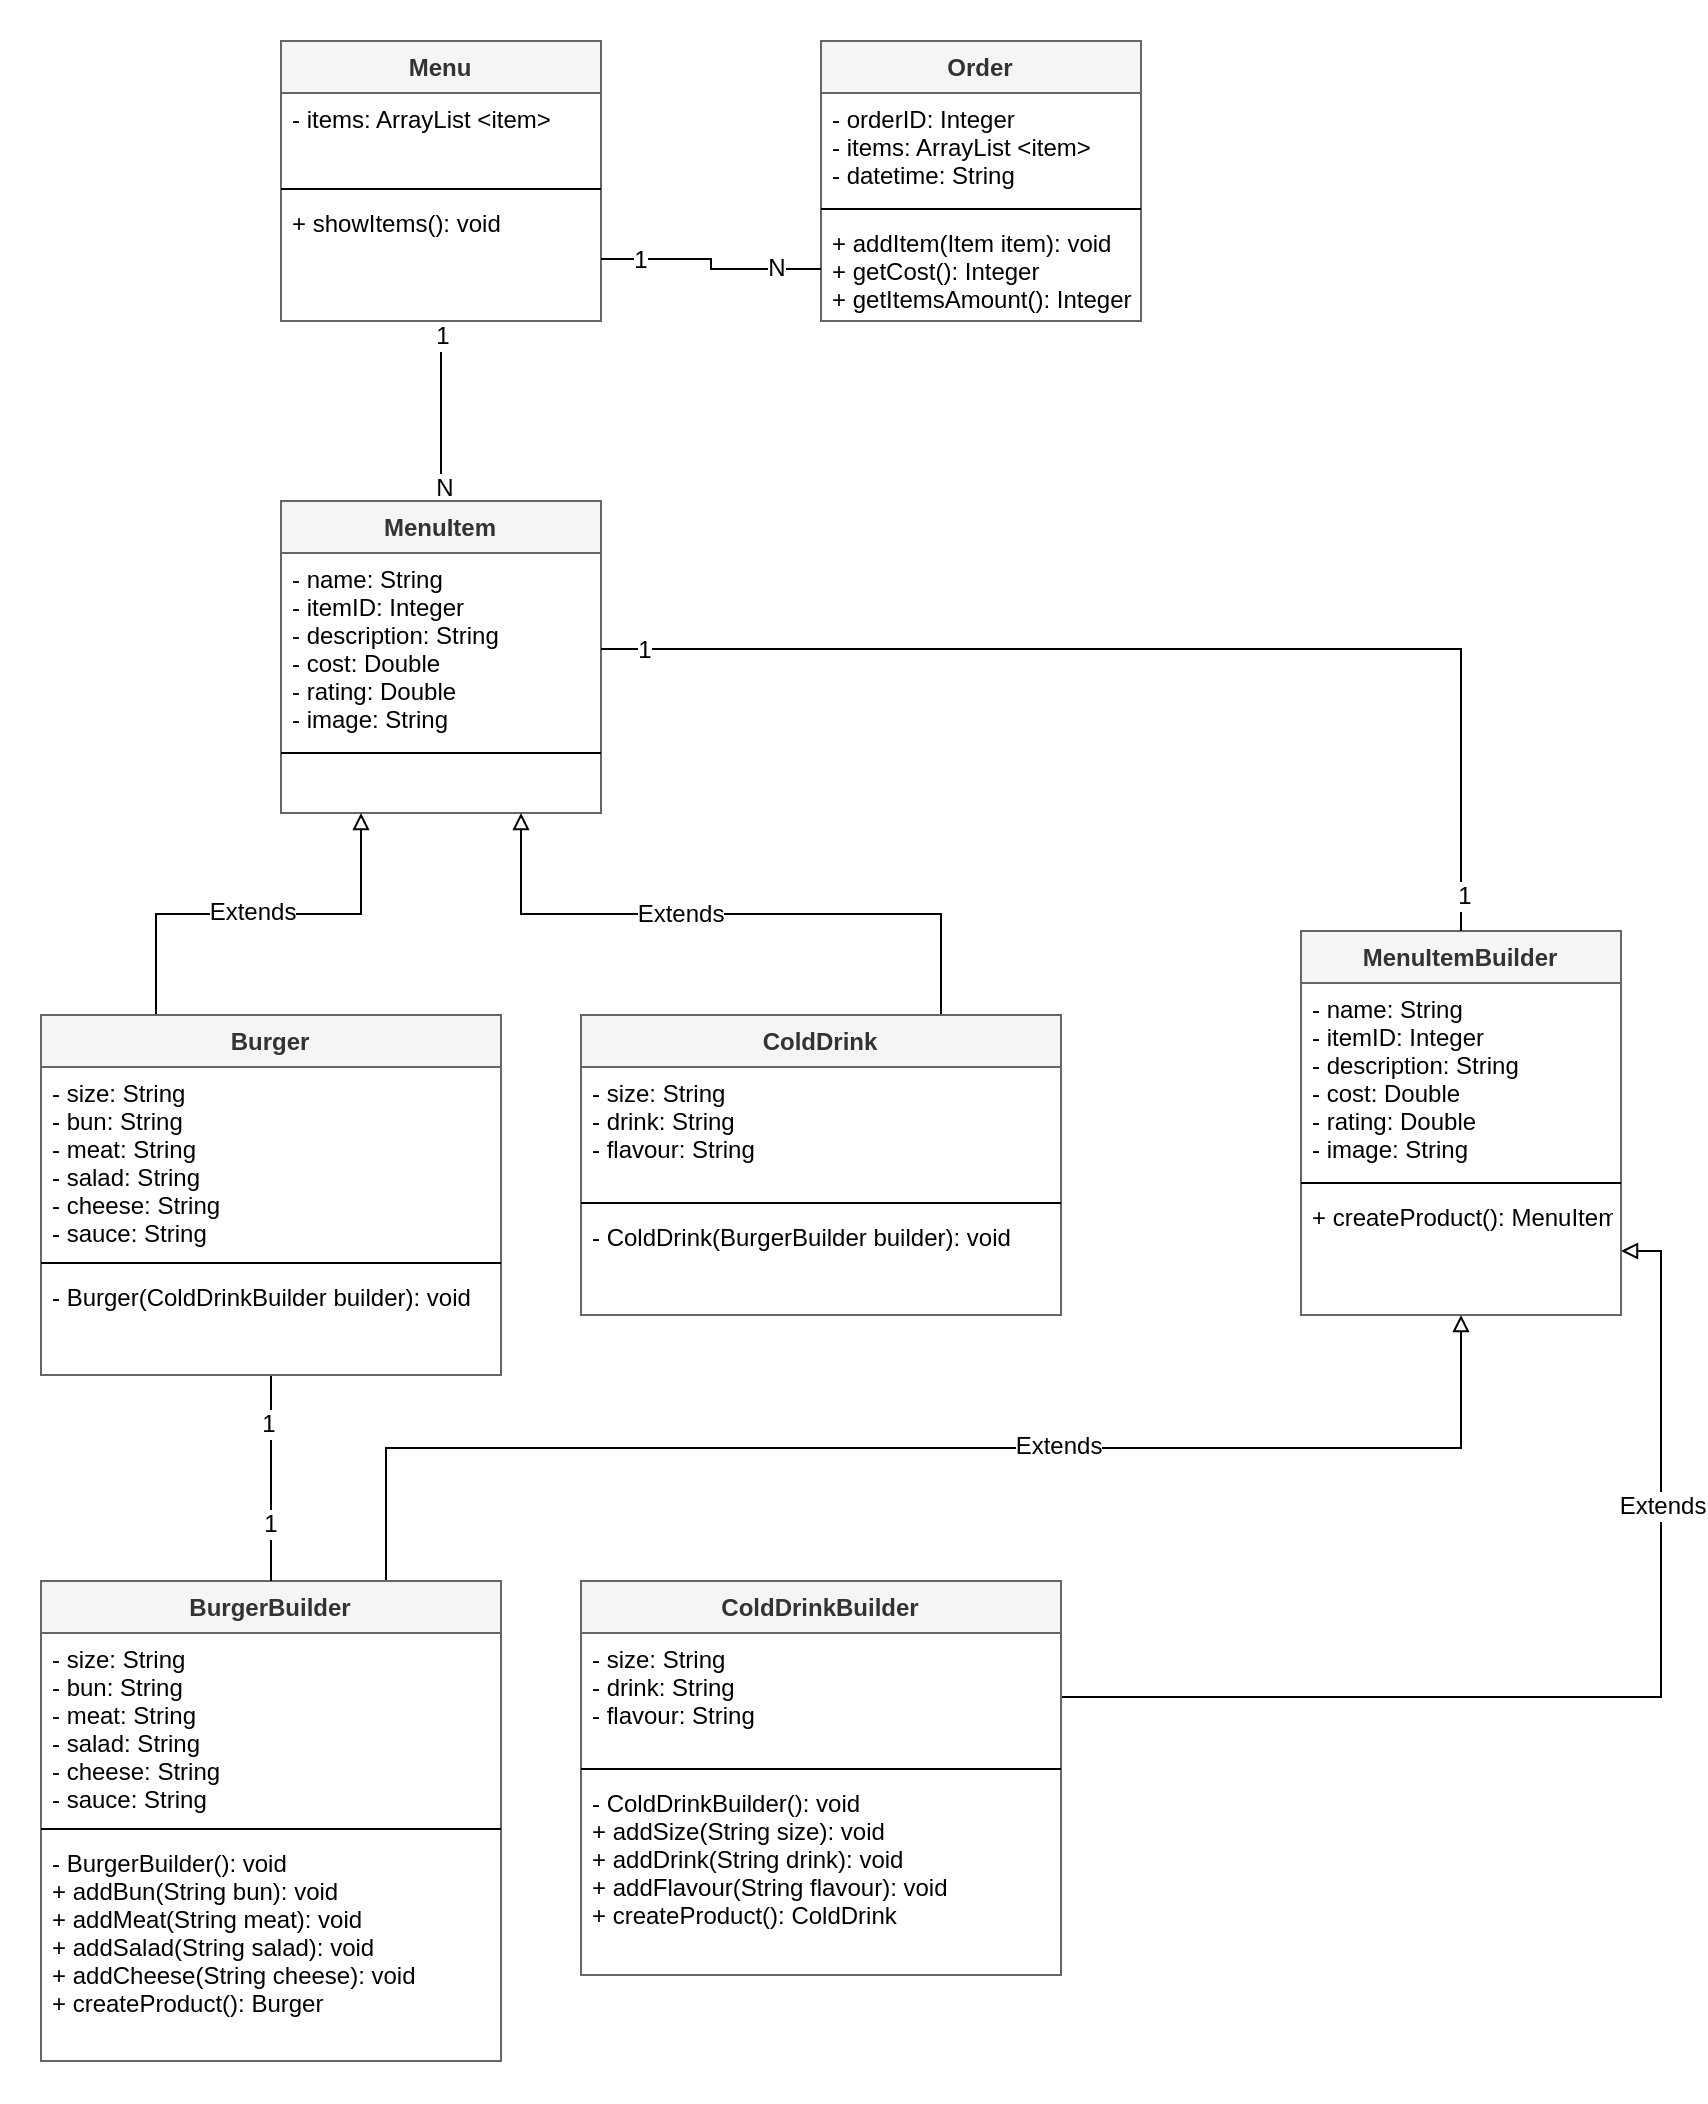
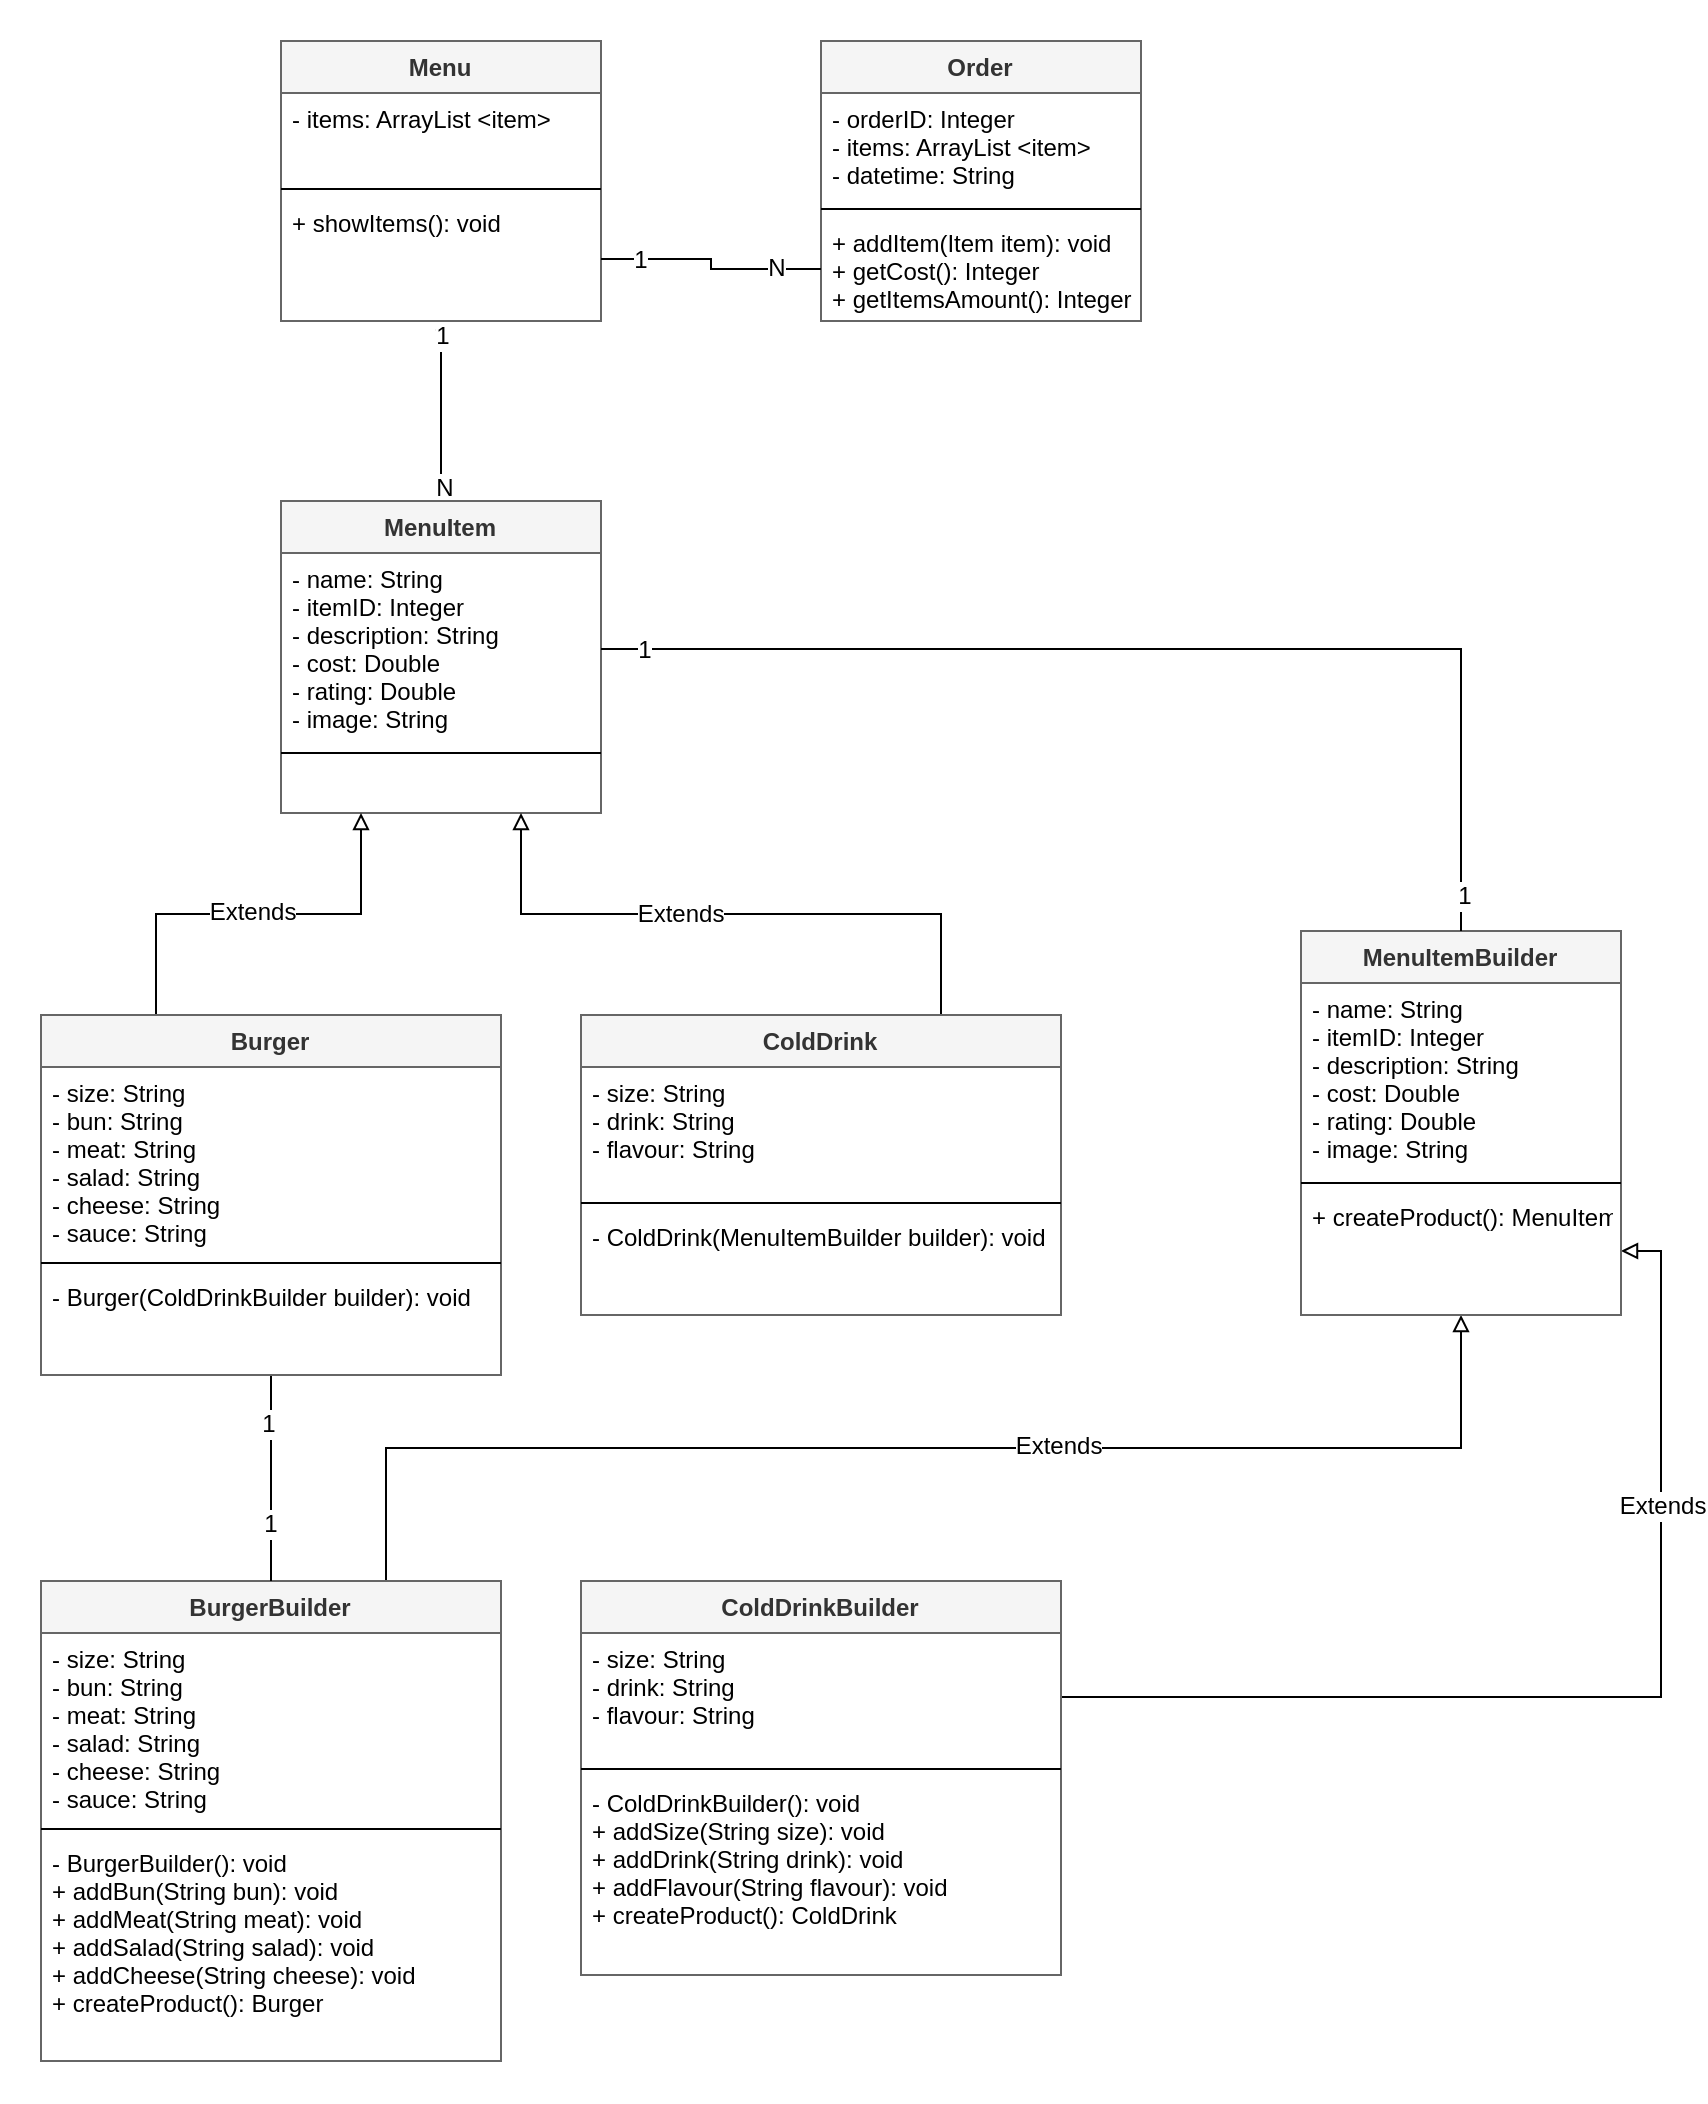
node "- ColdDrink(BurgerBuilder builder): void": label "- ColdDrink(BurgerBuilder builder): void" -> "- ColdDrink(MenuItemBuilder builder): void"
